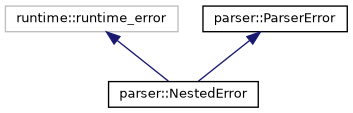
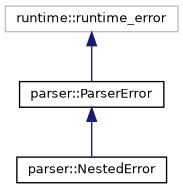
edge "parser::NestedError" -> "runtime::runtime_error": now "parser::ParserError" -> "runtime::runtime_error"
